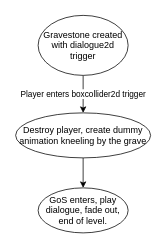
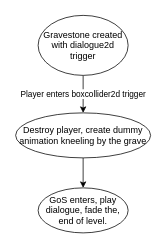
node "GoS enters, play dialogue, fade out, end of level.": label "GoS enters, play dialogue, fade out, end of level." -> "GoS enters, play dialogue, fade the, end of level."
